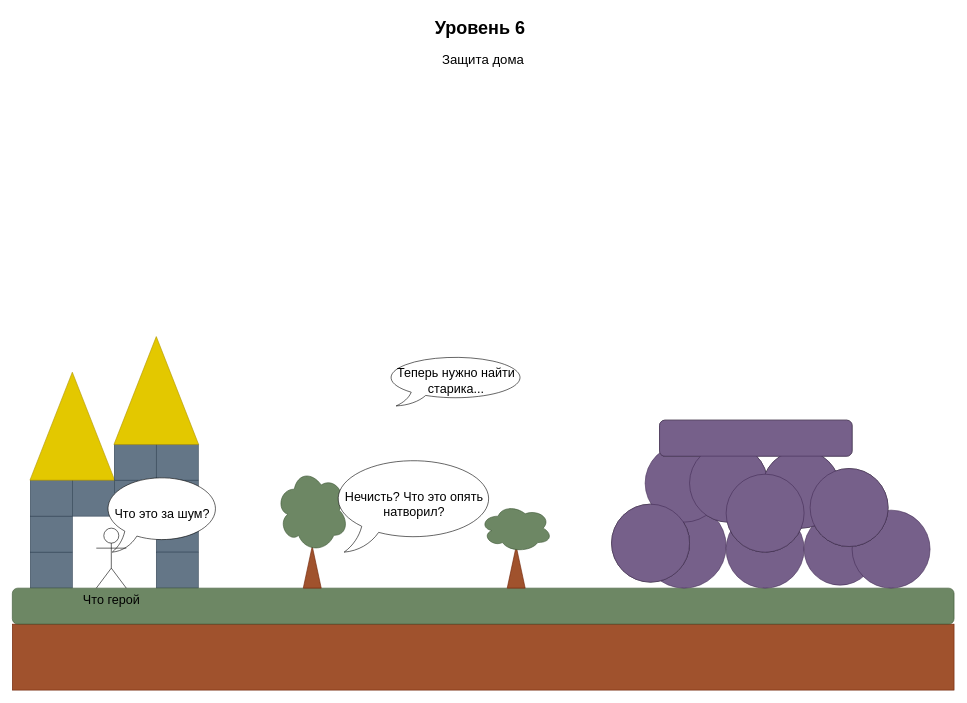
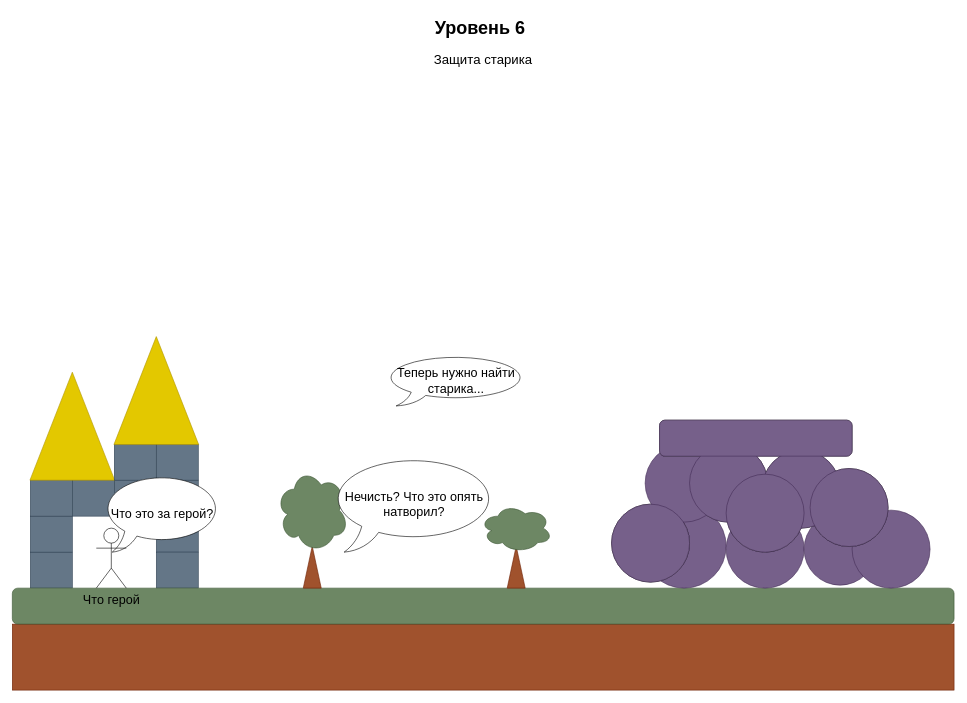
node "Защита дома": label "Защита дома" -> "Защита старика"
node "Что это за шум?": label "Что это за шум?" -> "Что это за герой?"
